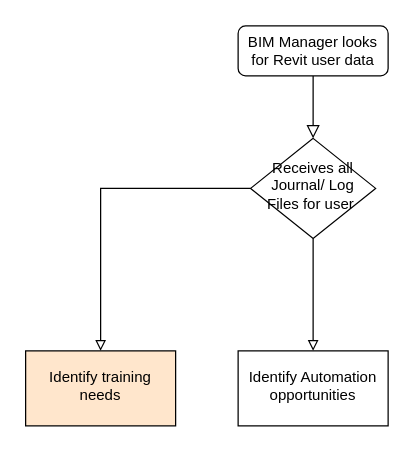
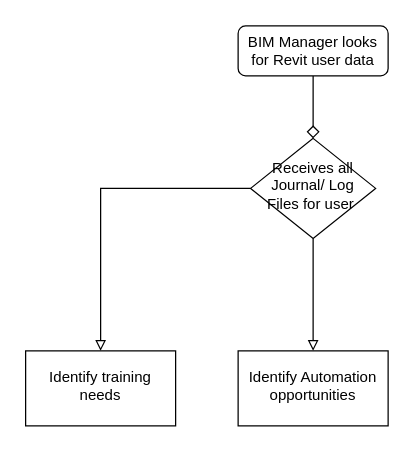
edge "BIM Manager looks for Revit user data" -> "Receives all Journal/ Log Files for user": arrowhead block -> diamond
node "Identify training needs": fillcolor #ffe6cc -> #ffffff
